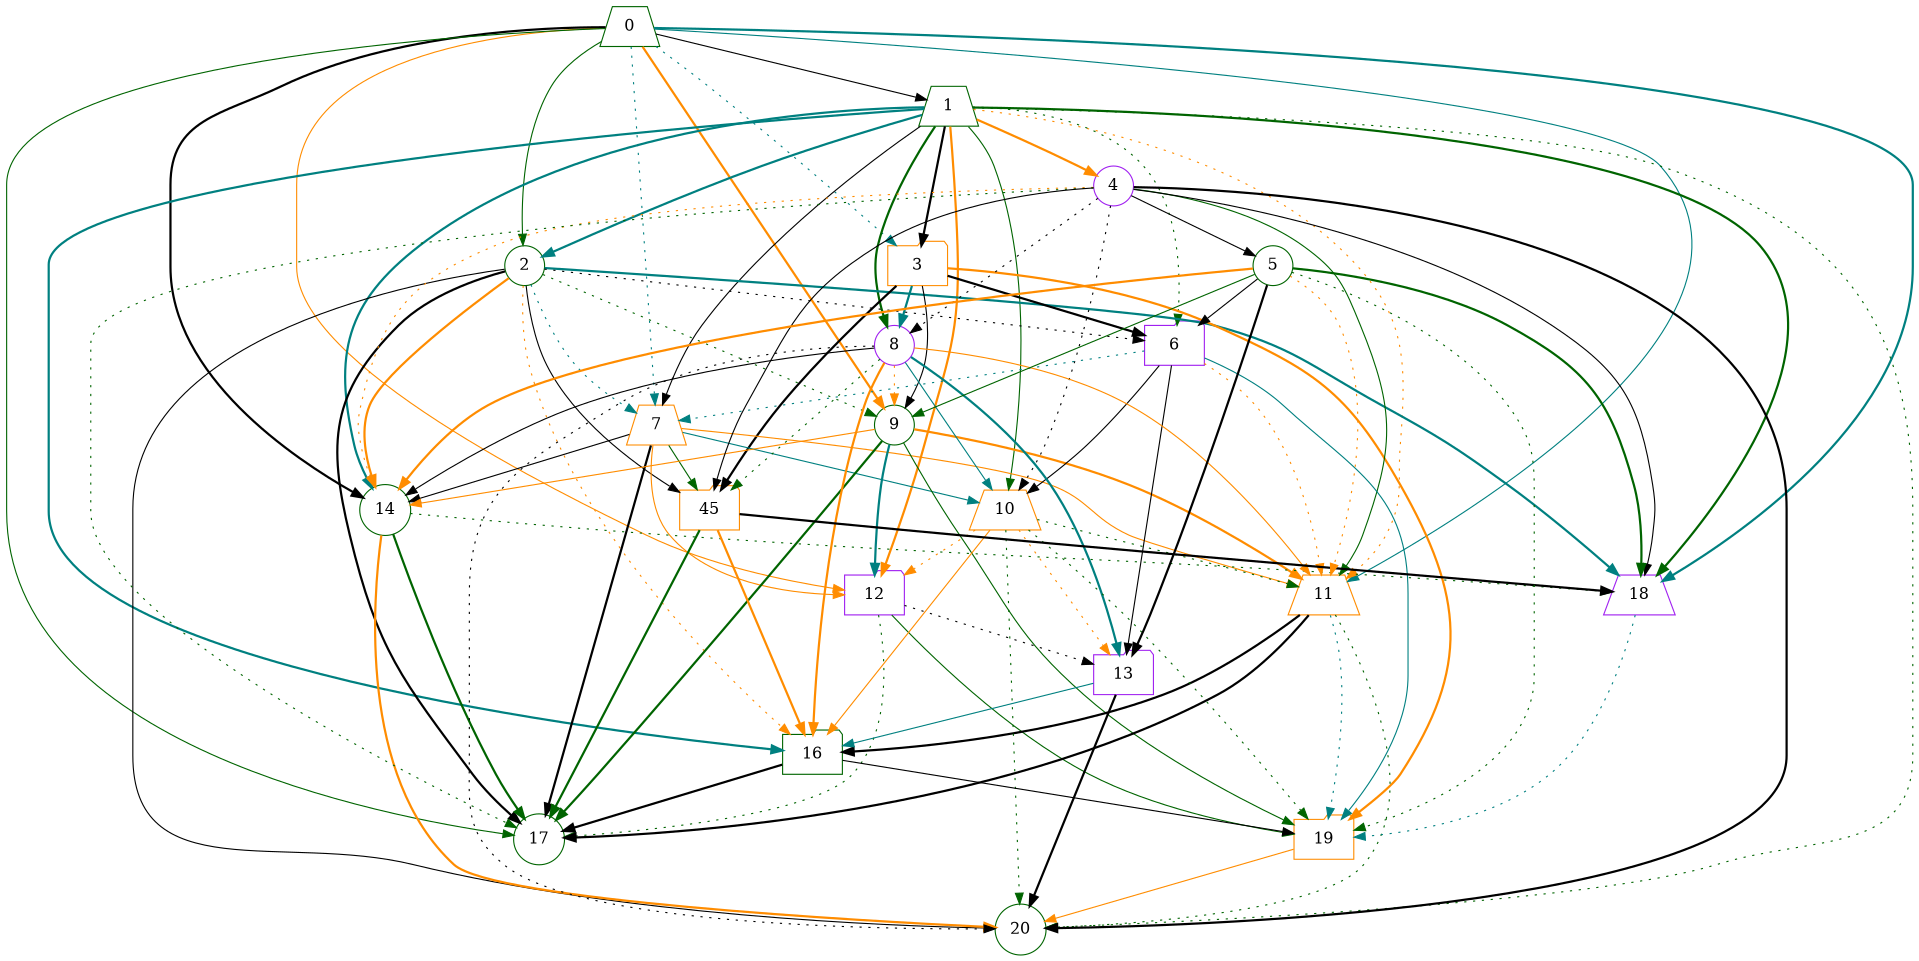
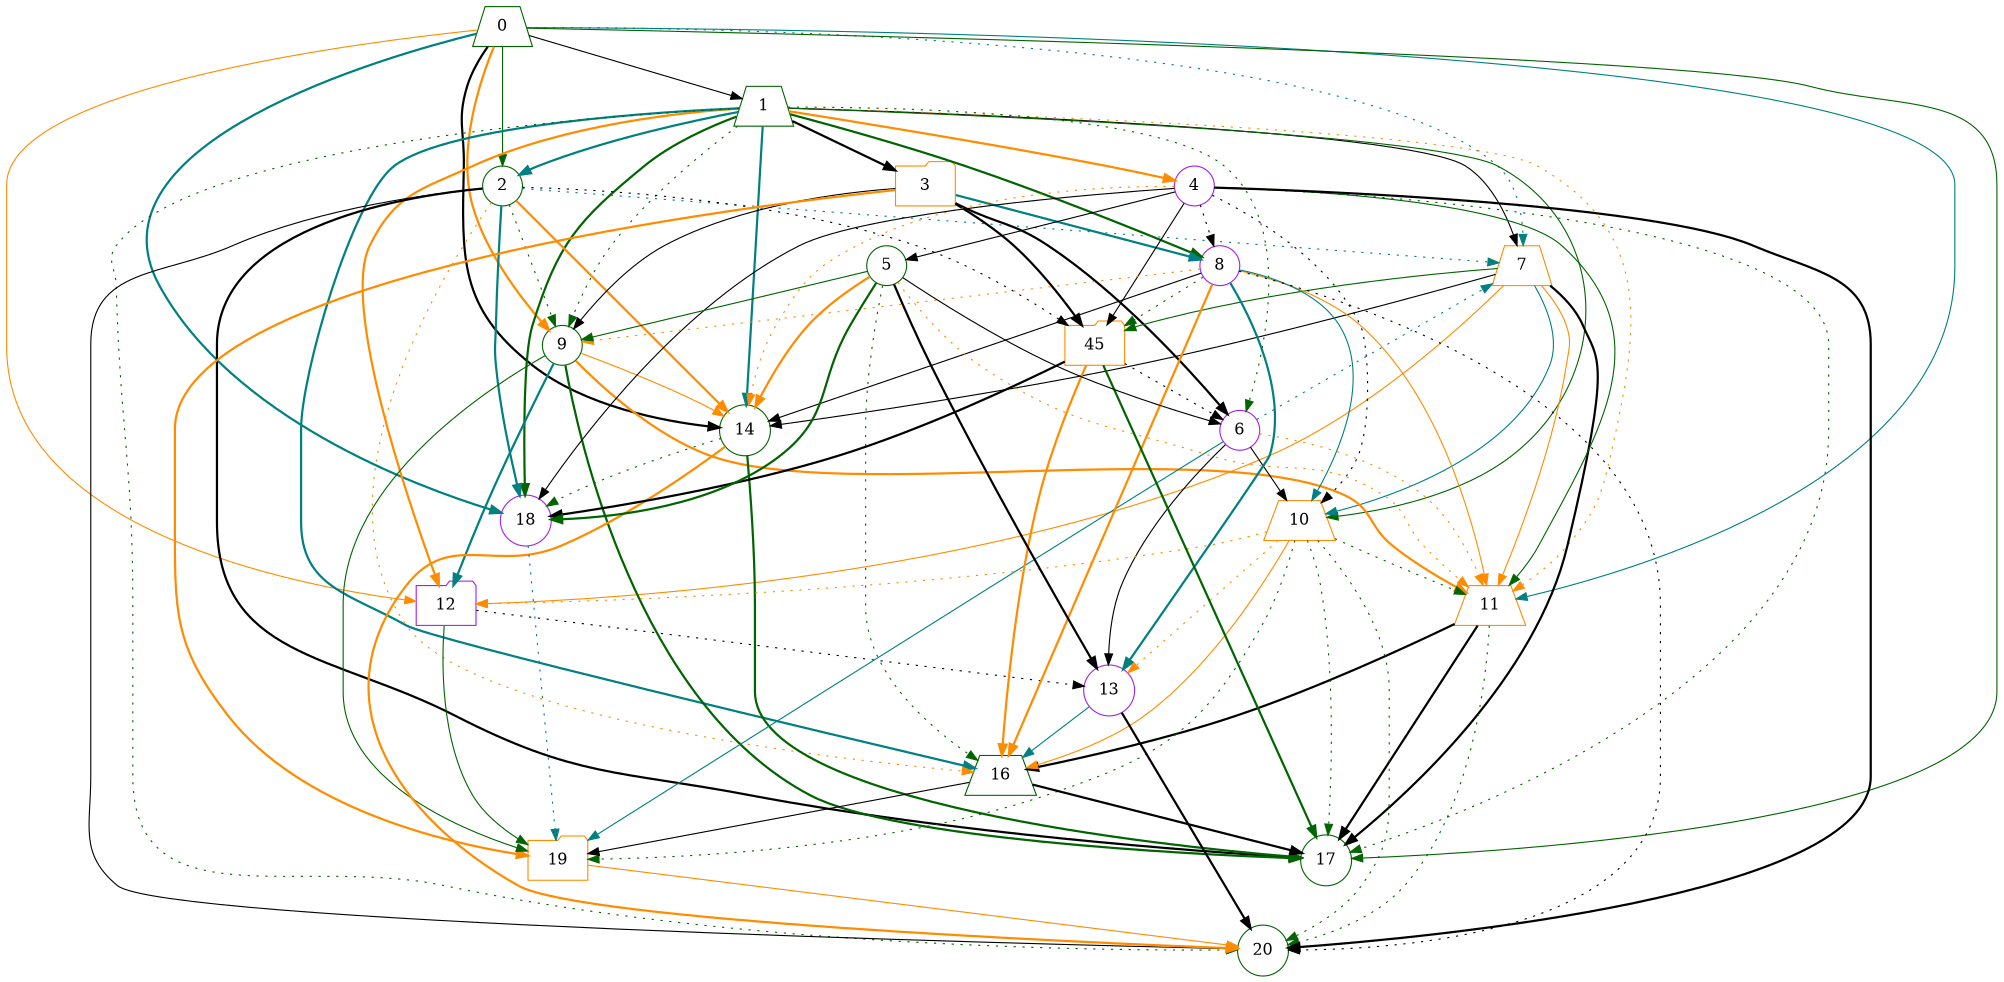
edge "0" -> "3": removed
edge "1" -> "9": added
edge "2" -> "6": now "45" -> "6"
node "6": shape folder -> circle
edge "2" -> "45": style solid -> dotted
edge "5" -> "19": now "5" -> "16"
node "18": shape trapezium -> circle
node "13": shape folder -> circle
edge "11" -> "19": removed
node "16": shape folder -> trapezium
edge "12" -> "17": now "10" -> "17"
